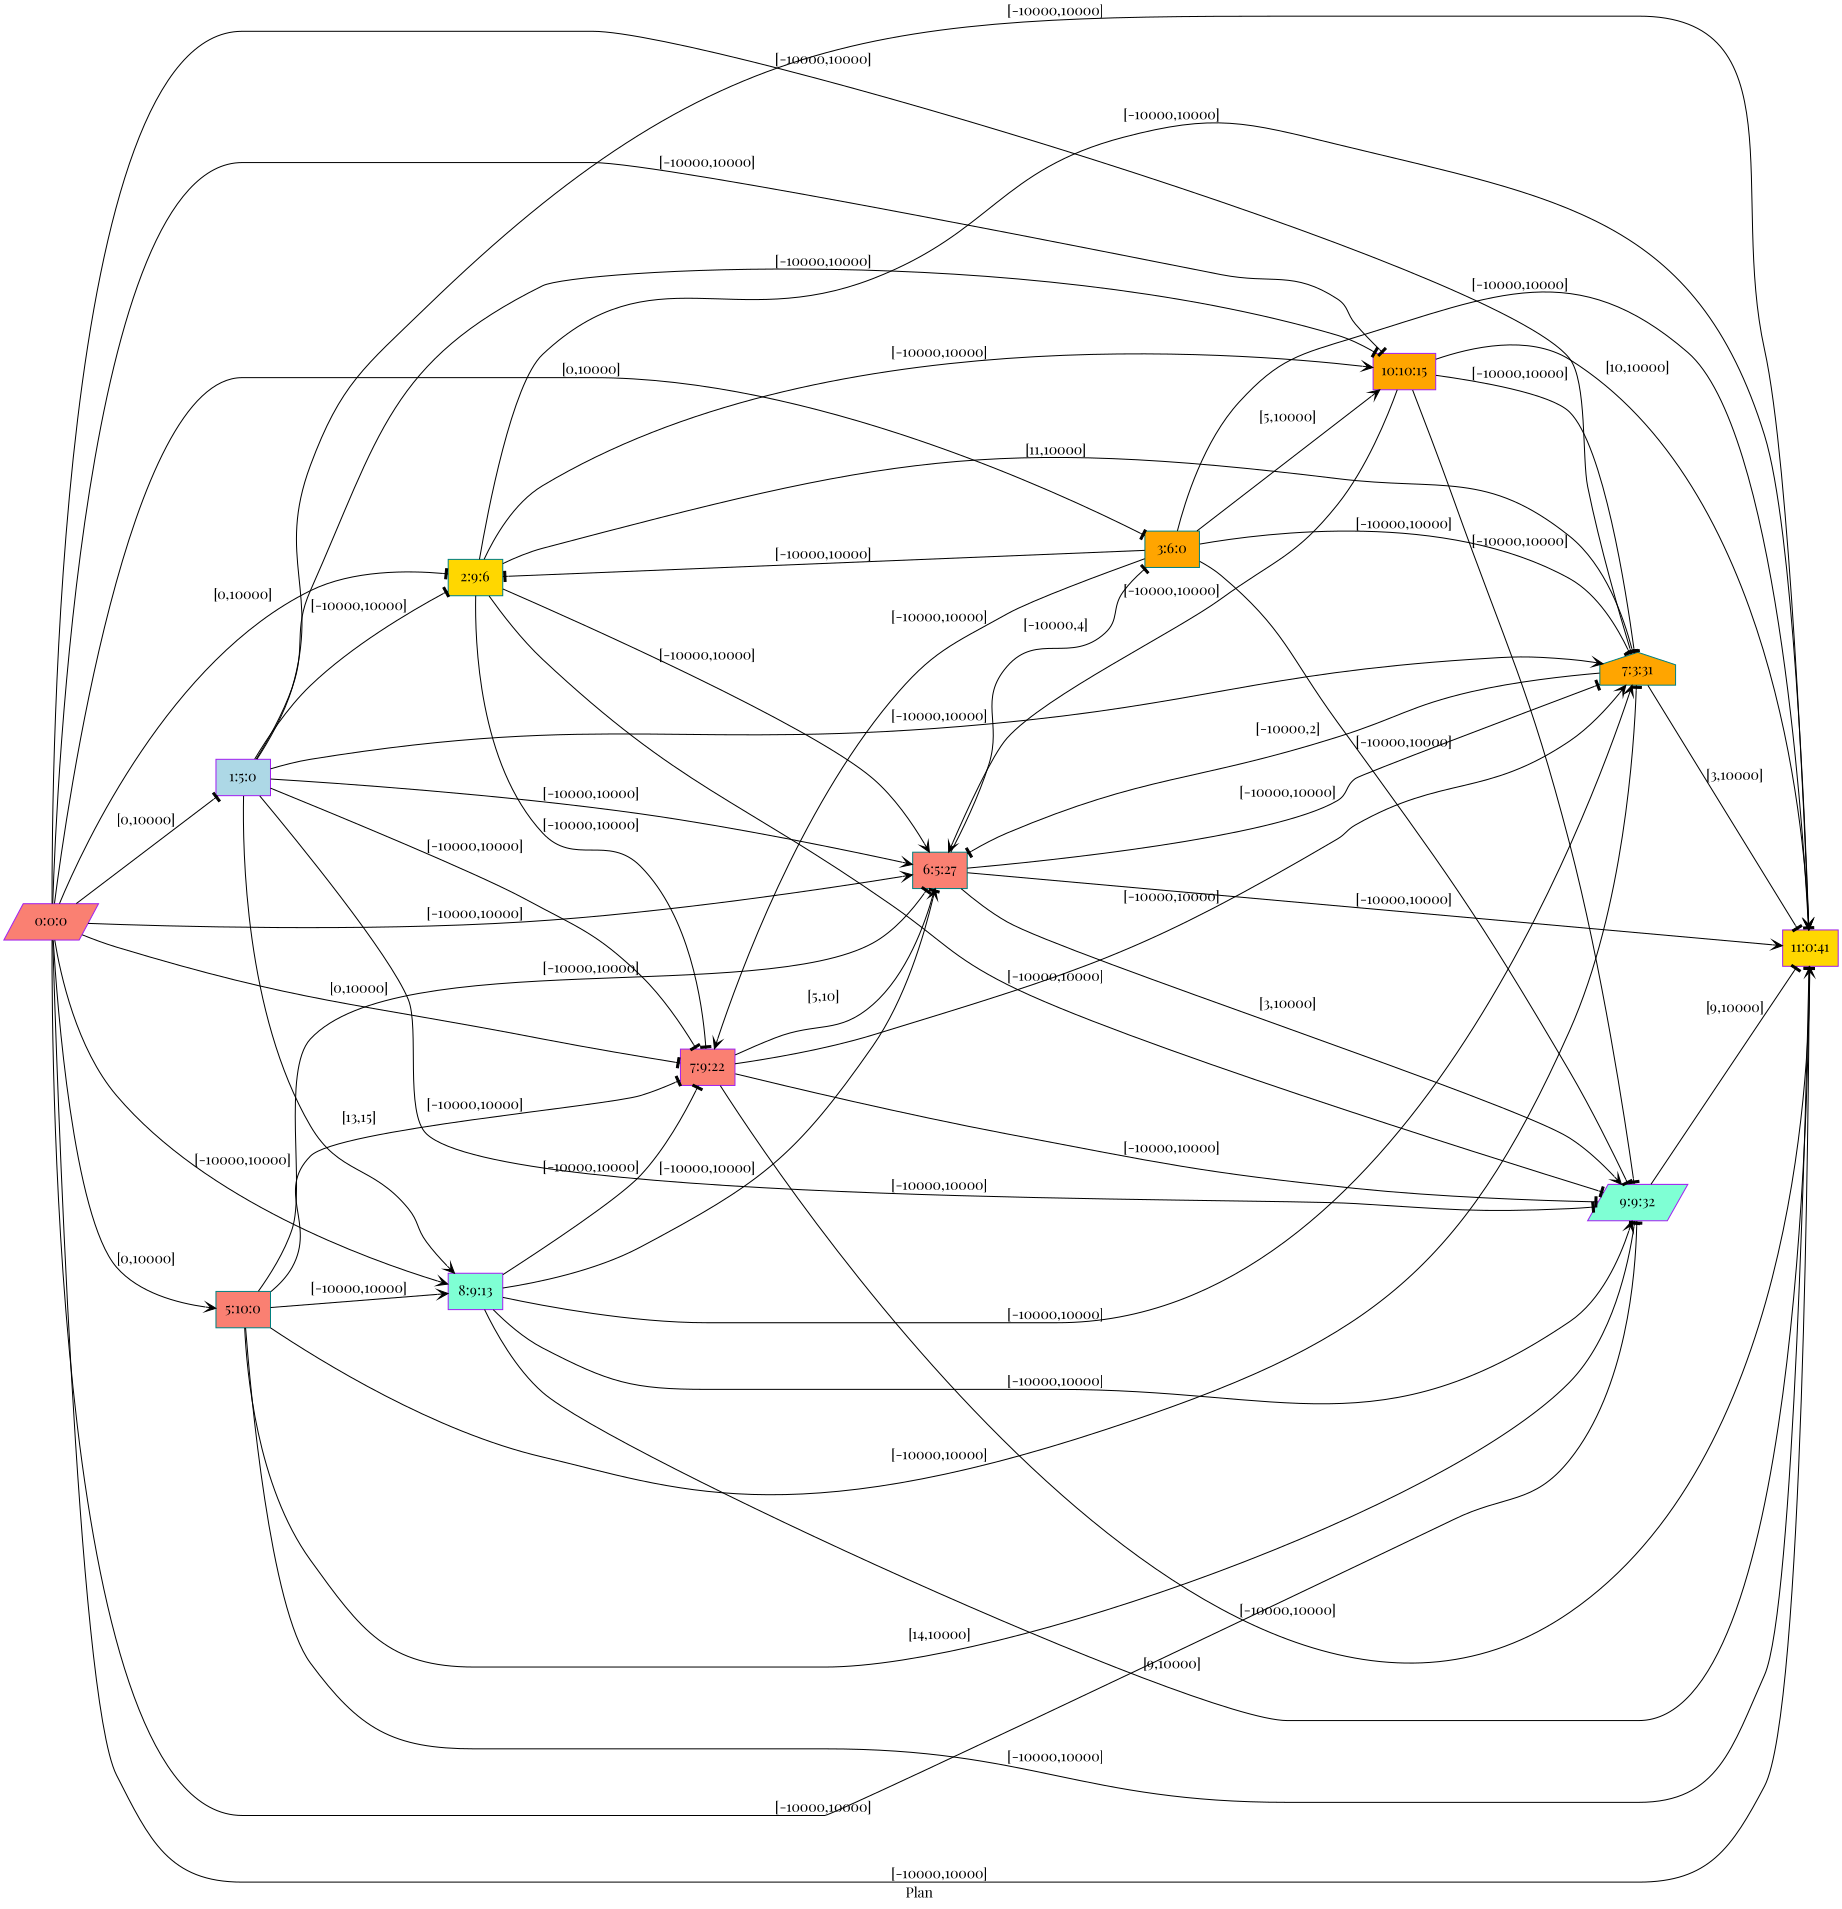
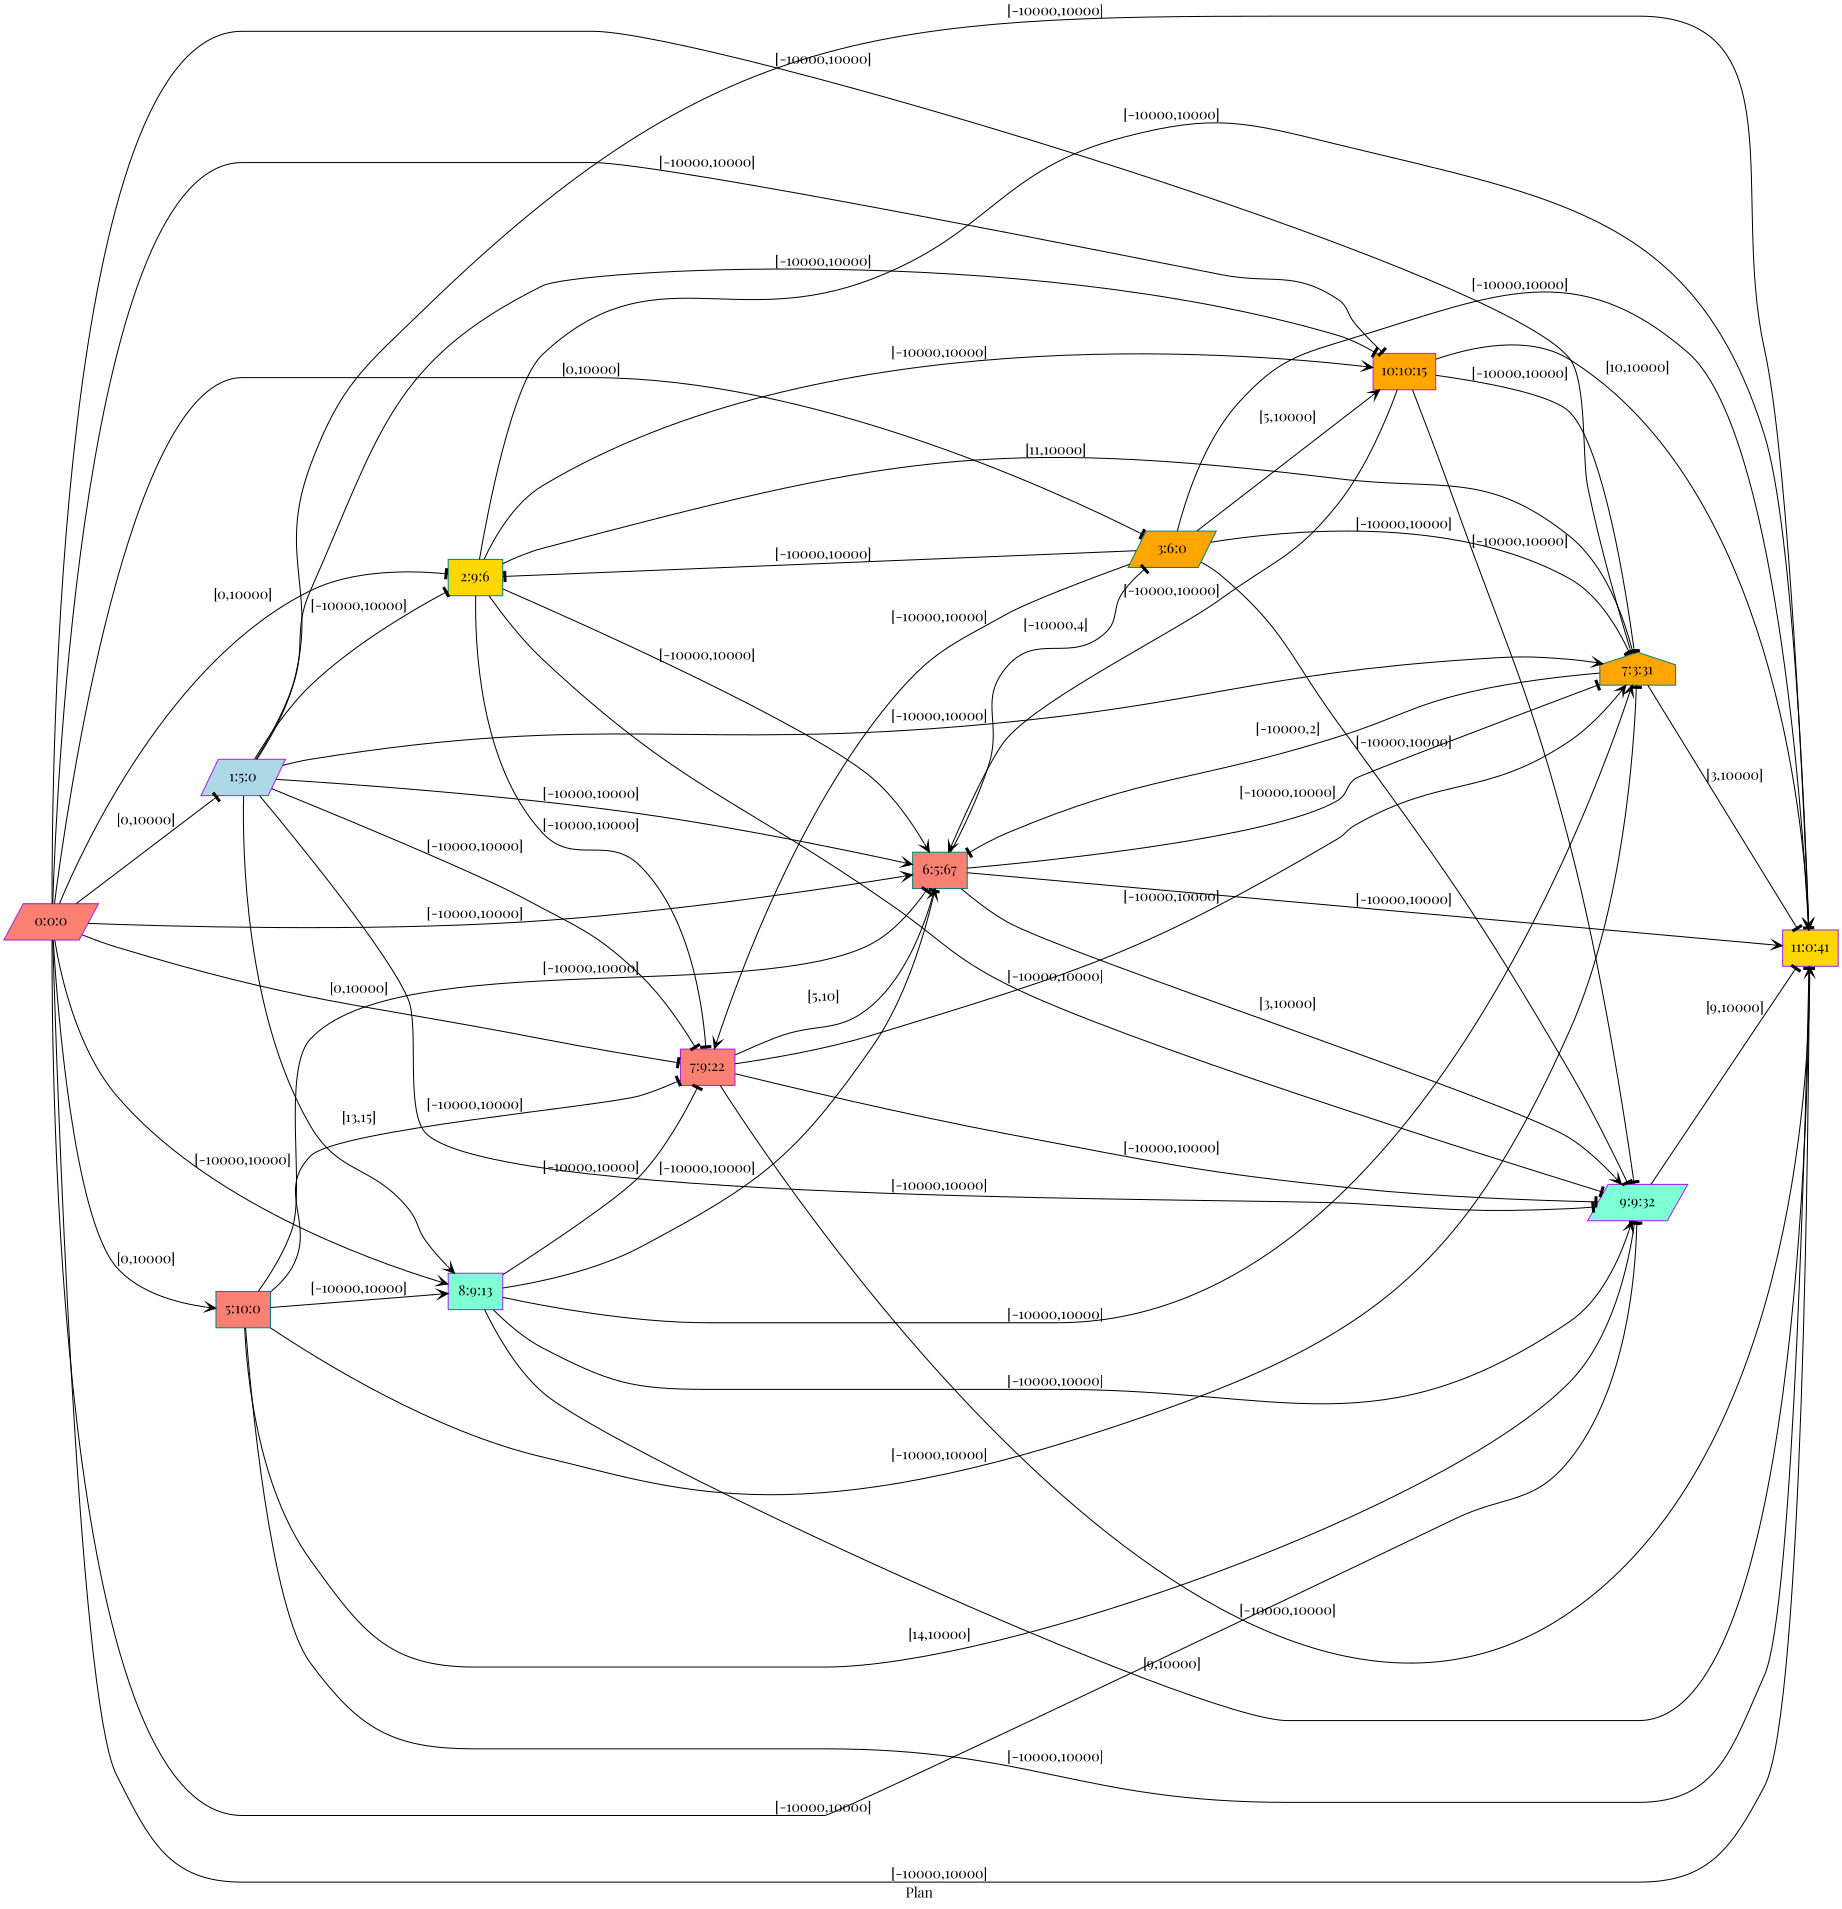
node "3:6:0": shape box -> parallelogram
node "1:5:0": shape box -> parallelogram
node "6:5:27": label "6:5:27" -> "6:5:67"
